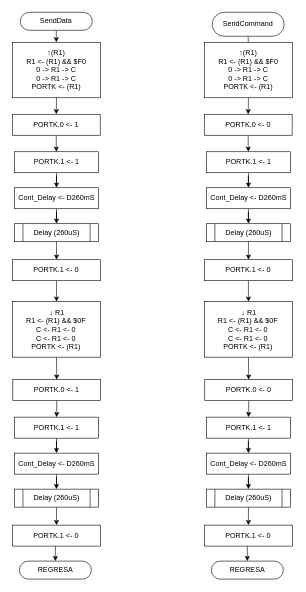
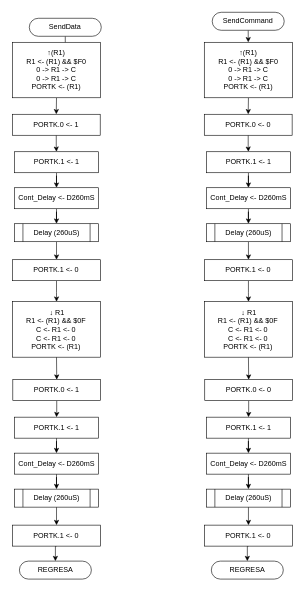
node "SendData": moved (56, 21) -> (65, 27)
node "SendCommand": size 72x24 -> 72x18
